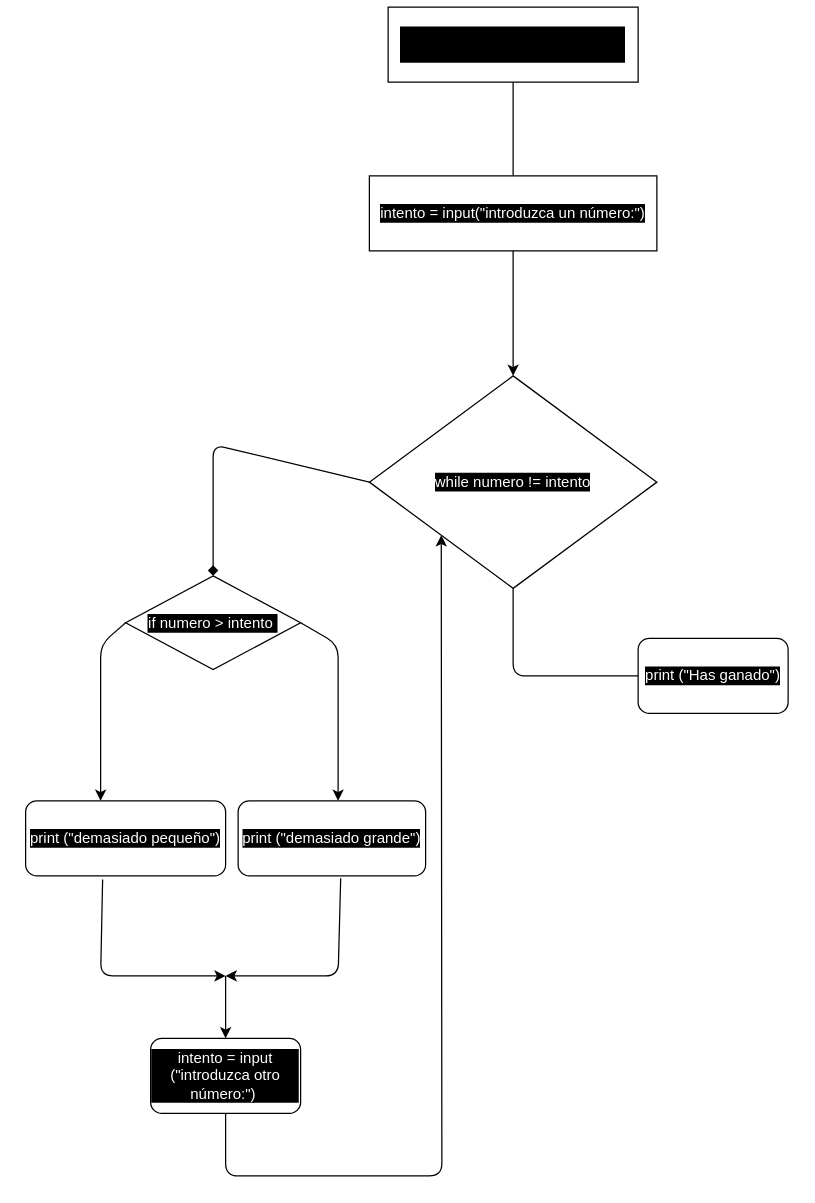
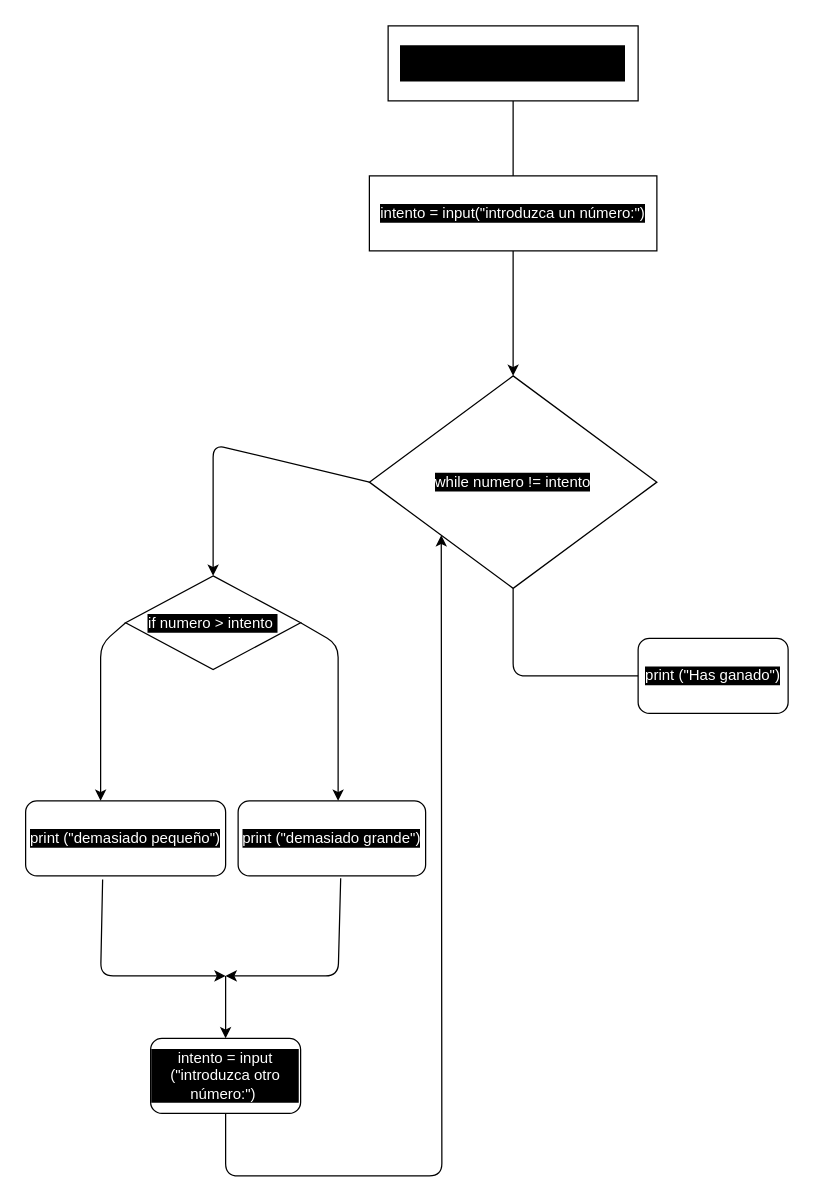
node "import random numero = random.randint (0, 100)": moved (513, 44) -> (513, 63)
edge "while numero != intento" -> "if numero > intento": arrowhead diamond -> classic
